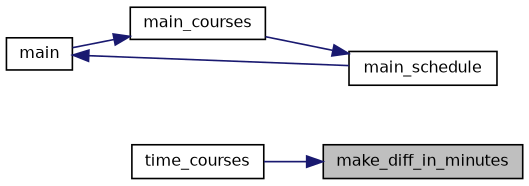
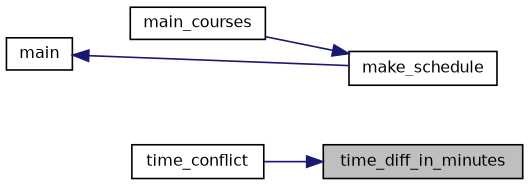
edge "main" -> "main_courses": removed
node "main_schedule": label "main_schedule" -> "make_schedule"
node "time_courses": label "time_courses" -> "time_conflict"
node "make_diff_in_minutes": label "make_diff_in_minutes" -> "time_diff_in_minutes"
